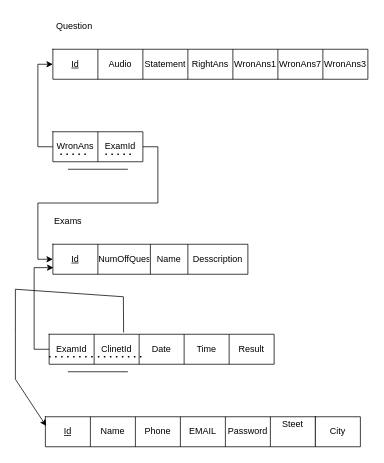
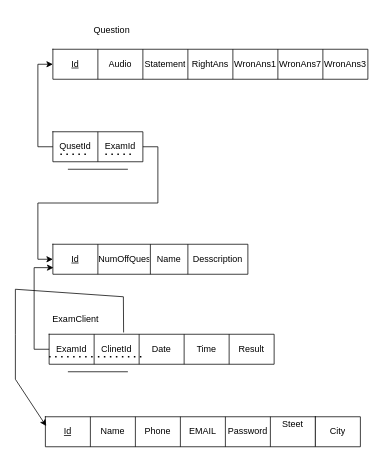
node "Question": moved (75, 27) -> (113, 30)
node "WronAns": label "WronAns" -> "QusetId"
node "Exams": removed
node "ExamClient": added
